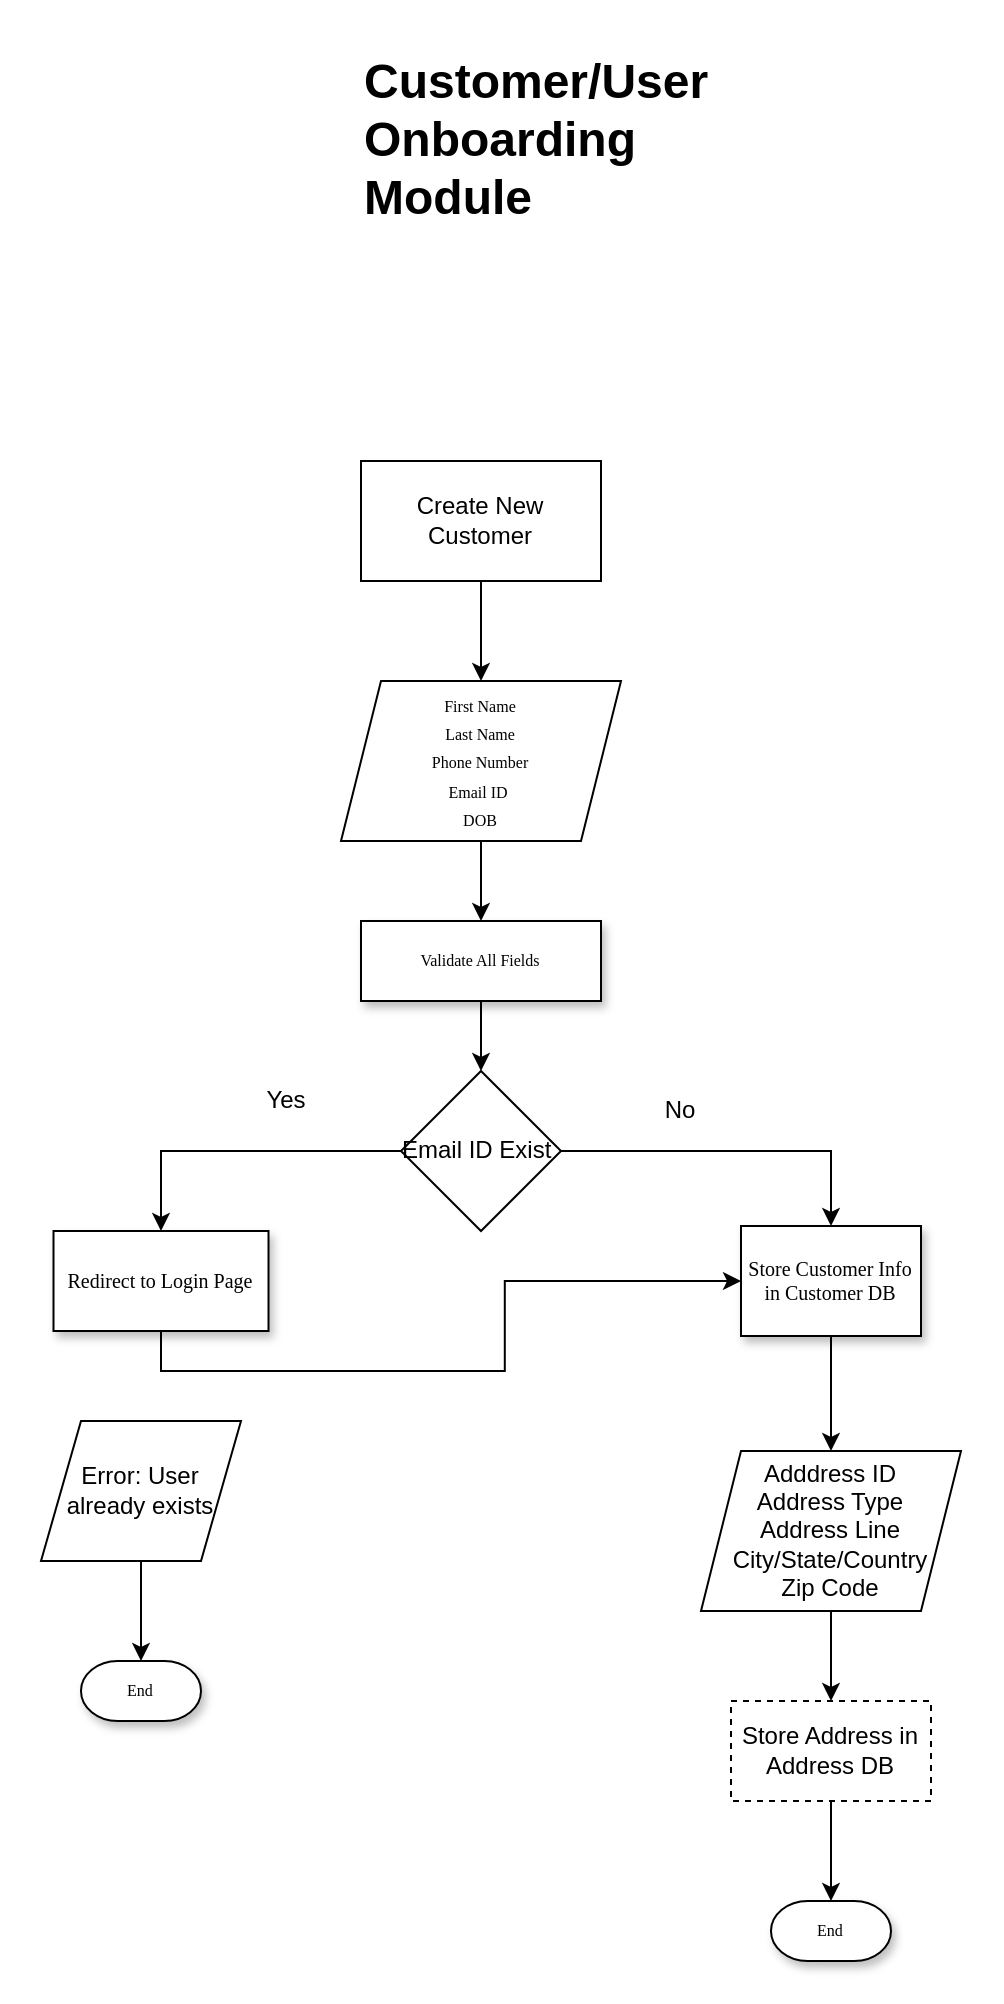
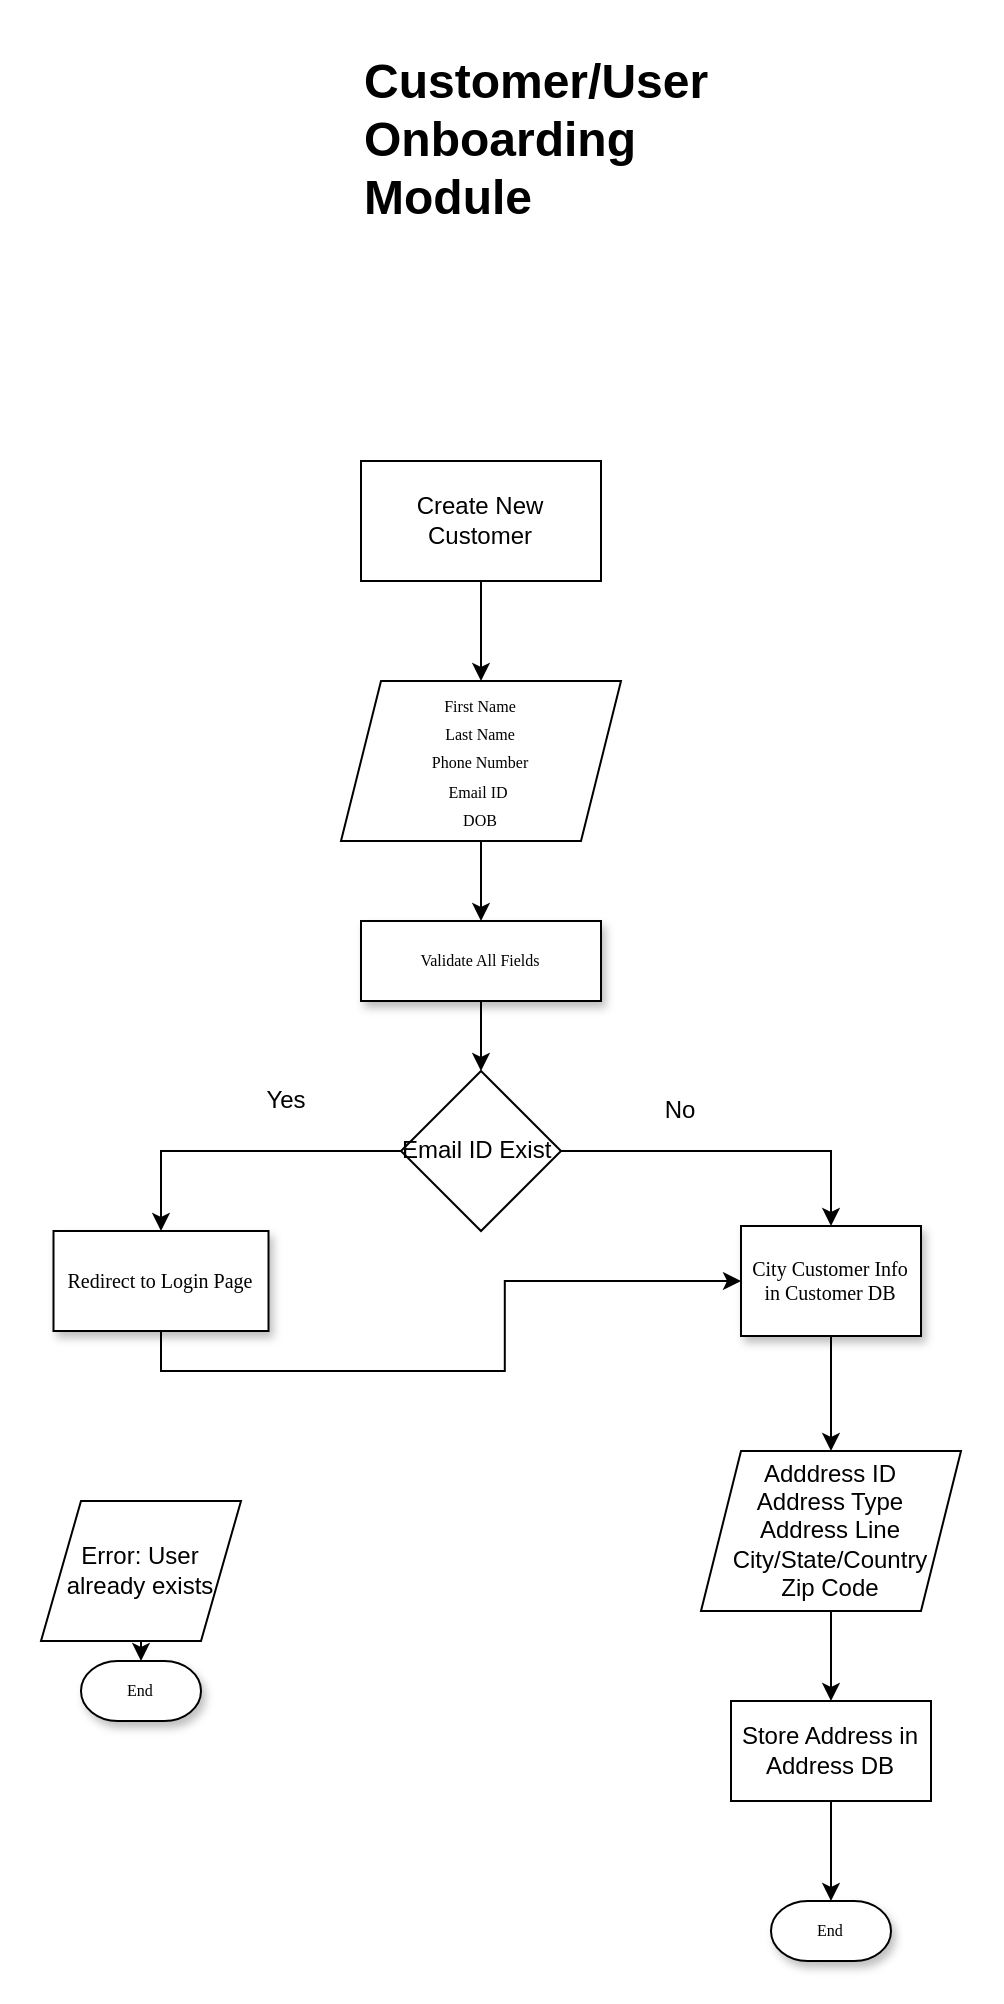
node "Store Customer Info in Customer DB": label "Store Customer Info in Customer DB" -> "City Customer Info in Customer DB"
node "Error: User already exists": moved (141, 1491) -> (141, 1571)
node "Store Address in Address DB": style dashed -> solid
